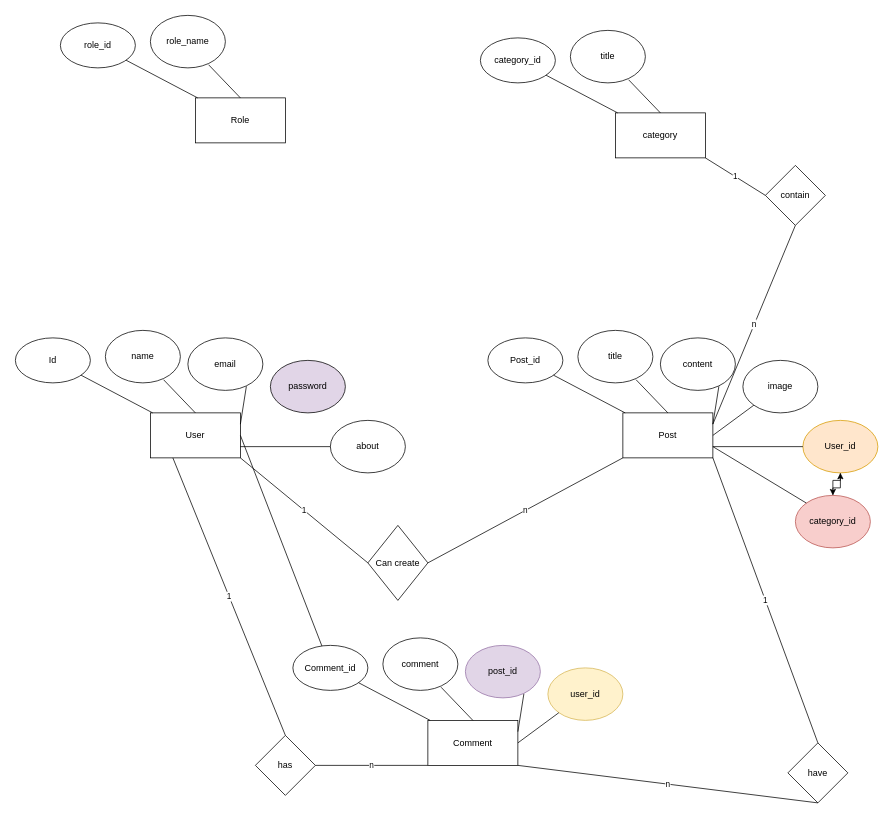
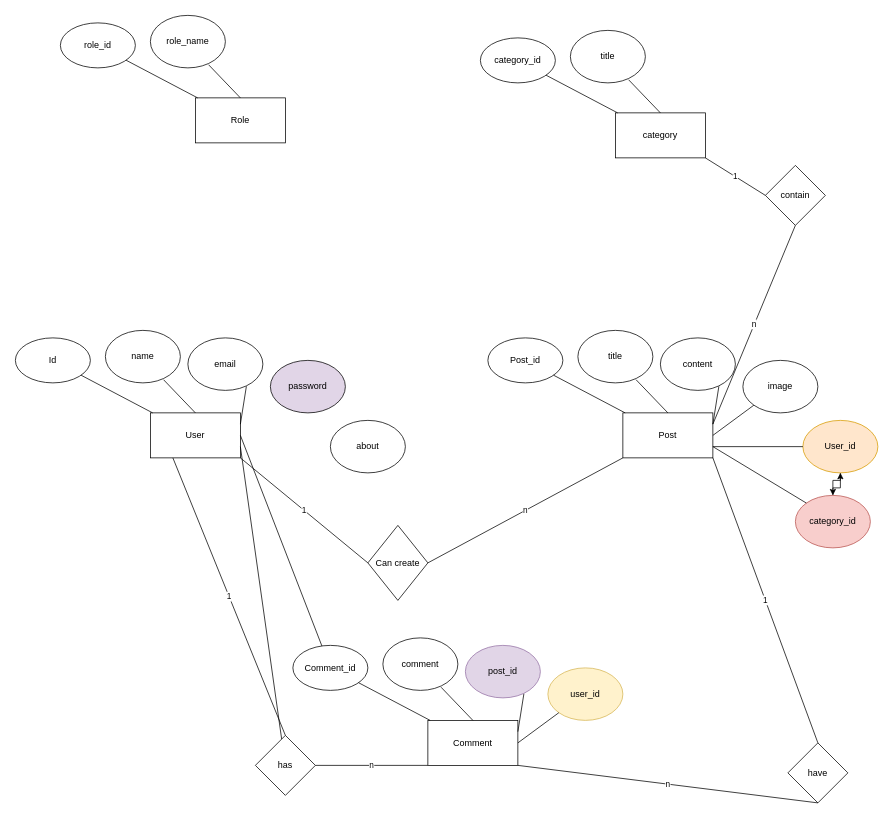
edge "User" -- "about": now "User" -- "has"
